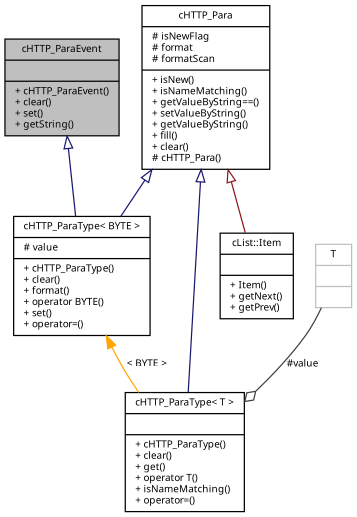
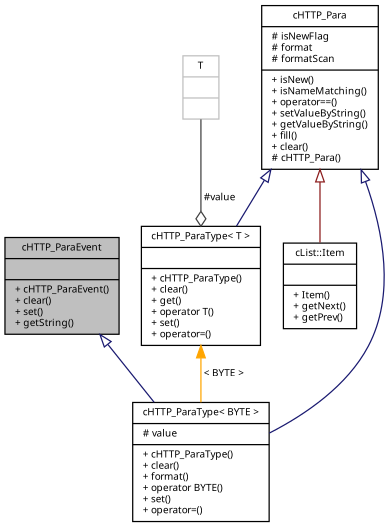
node "cHTTP_Para": text "+ getValueByString==()" -> "+ operator==()"
edge "cHTTP_ParaType< T >" -> "cHTTP_ParaType< BYTE >": reversed
node "cHTTP_ParaType< T >": text "+ isNameMatching()" -> "+ set()"
